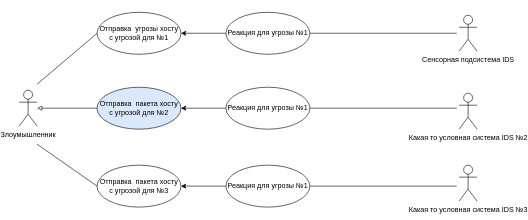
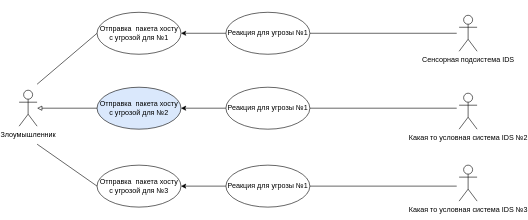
node "Отправка угрозы хосту с угрозой для №1": label "Отправка угрозы хосту с угрозой для №1" -> "Отправка пакета хосту с угрозой для №1"
